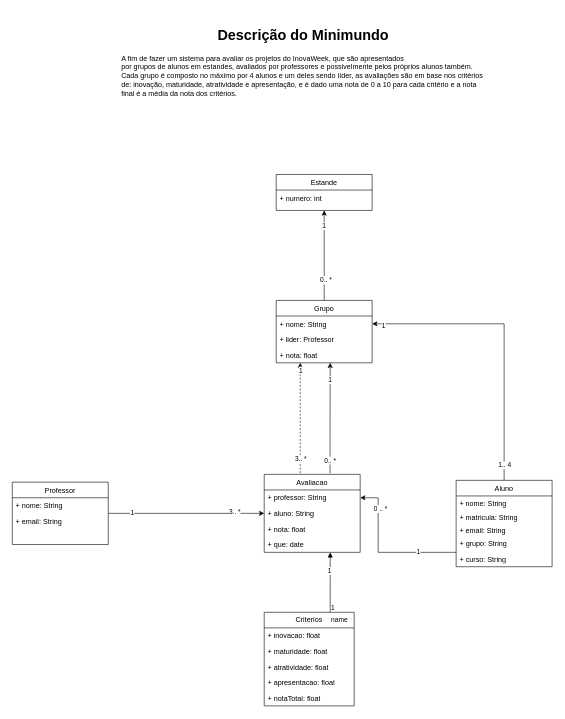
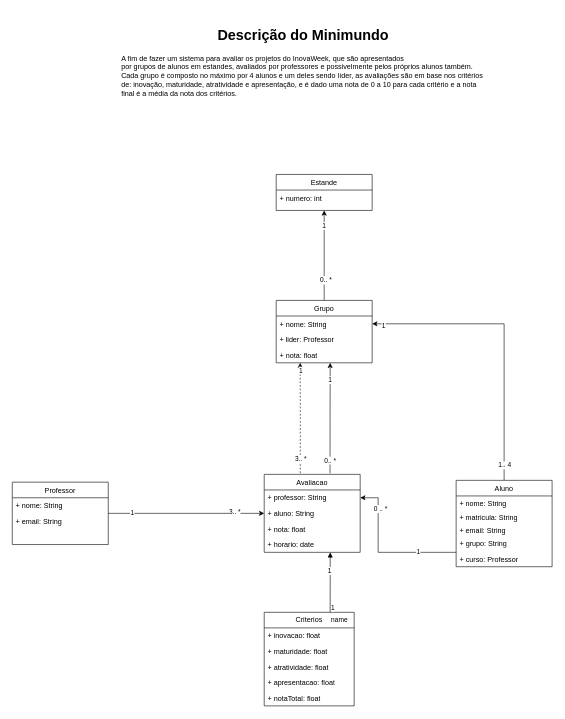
node "+ que: date": label "+ que: date" -> "+ horario: date"
node "+ curso: String": label "+ curso: String" -> "+ curso: Professor"
